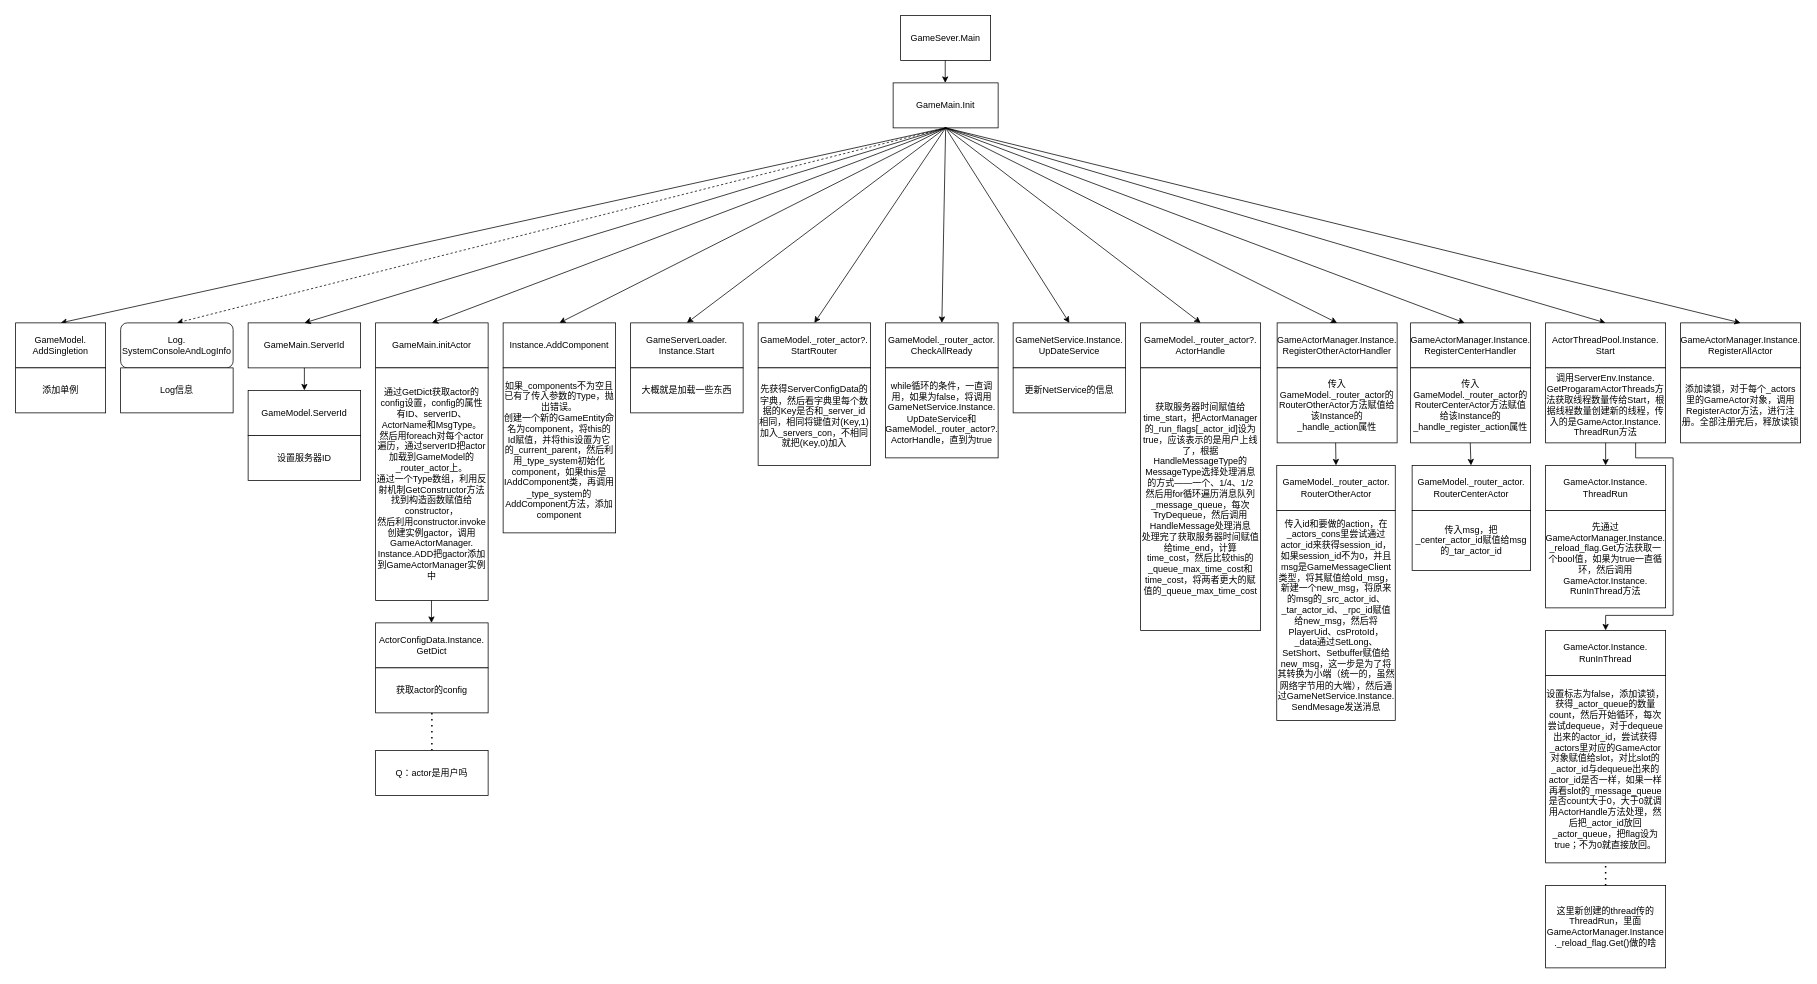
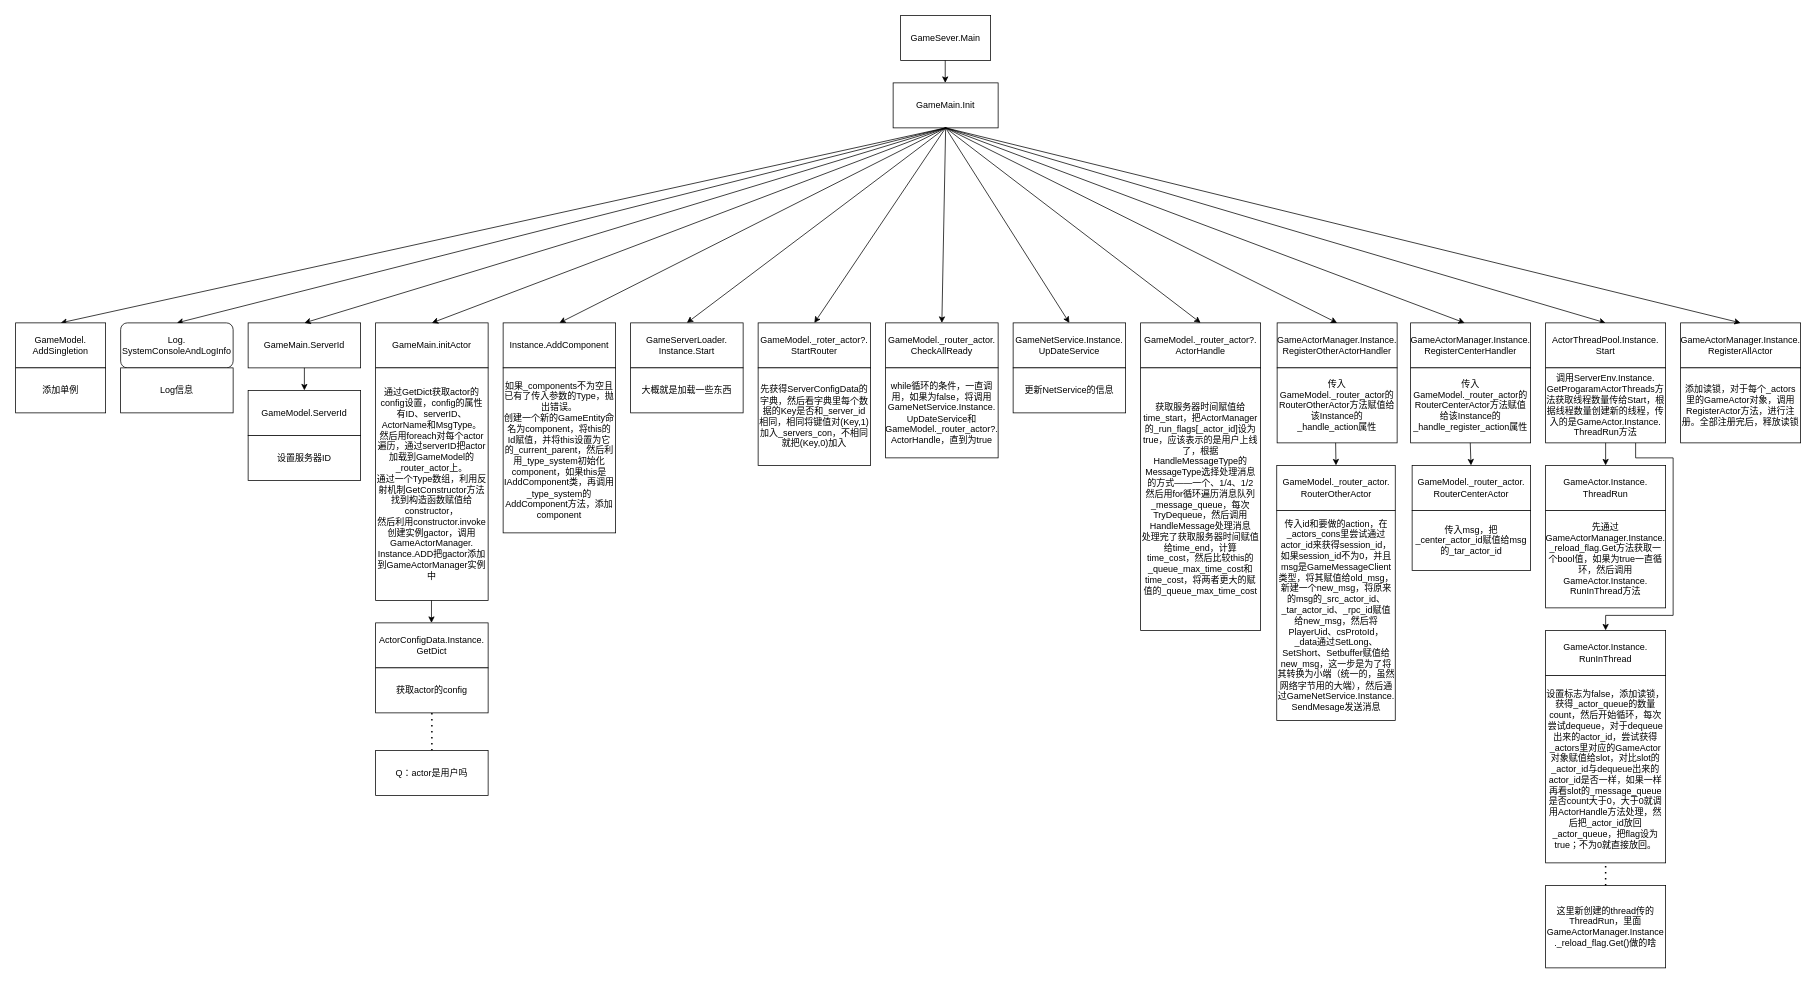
edge "GameMain.Init" -> "Log. SystemConsoleAndLogInfo": style dashed -> solid
